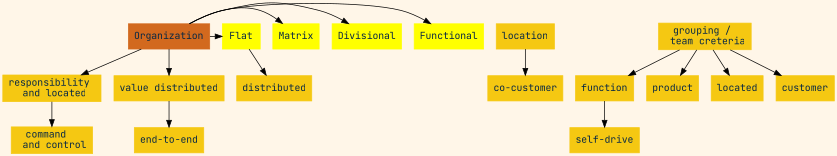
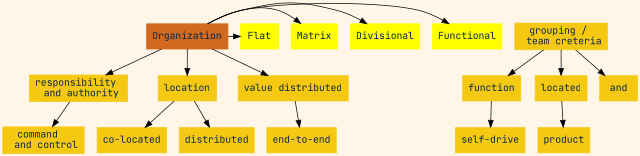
edge "Organization" -> "location": added
edge "Flat" -> "distributed": now "location" -> "distributed"
edge "grouping / team creteria" -> "product": now "located" -> "product"
node "responsibility and located": label "responsibility and located" -> "responsibility and authority"
node "co-customer": label "co-customer" -> "co-located"
node "customer": label "customer" -> "and"
